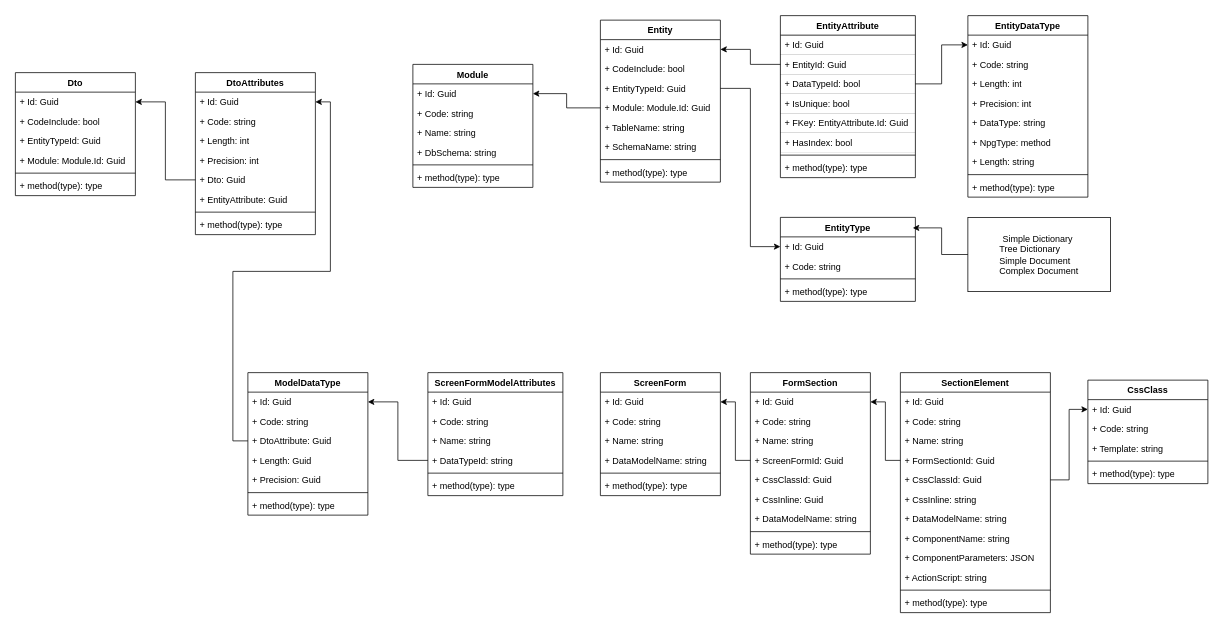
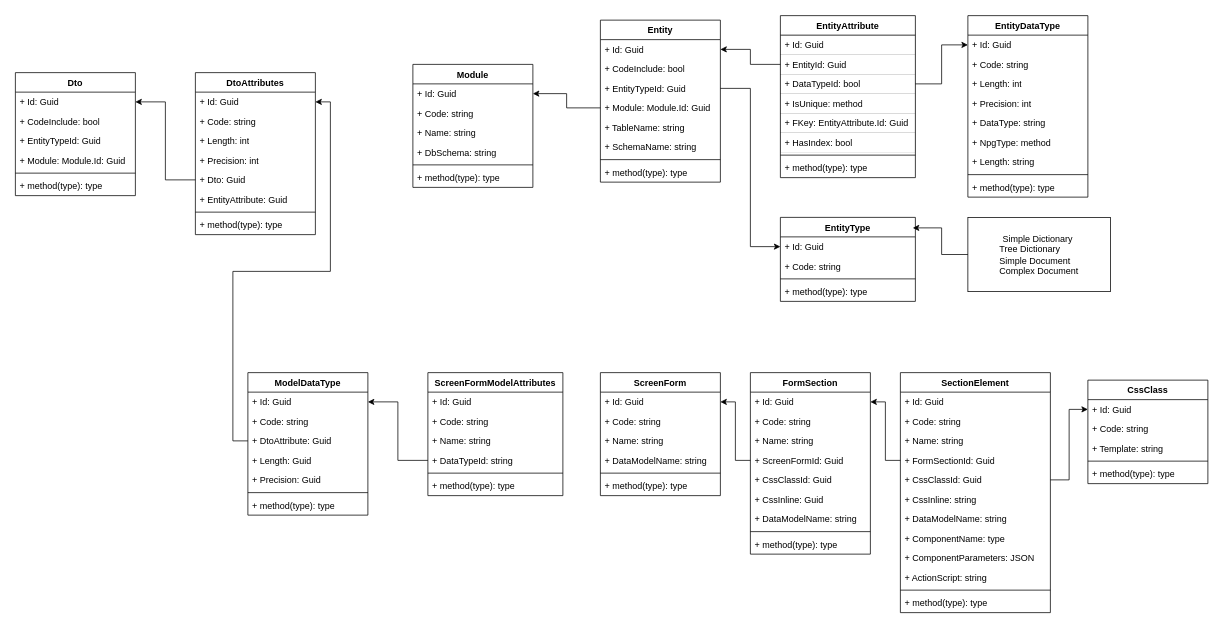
node "+ IsUnique: bool": label "+ IsUnique: bool" -> "+ IsUnique: method"
node "+ ComponentName: string": label "+ ComponentName: string" -> "+ ComponentName: type"
